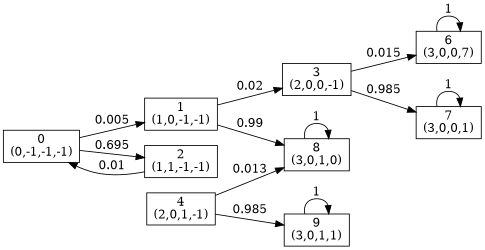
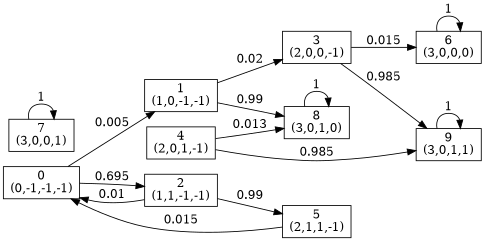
node "6 (3,0,0,7)": label "6 (3,0,0,7)" -> "6 (3,0,0,0)"
edge "3 (2,0,0,-1)" -> "7 (3,0,0,1)": now "3 (2,0,0,-1)" -> "9 (3,0,1,1)"
node "5 (2,1,1,-1)": added
